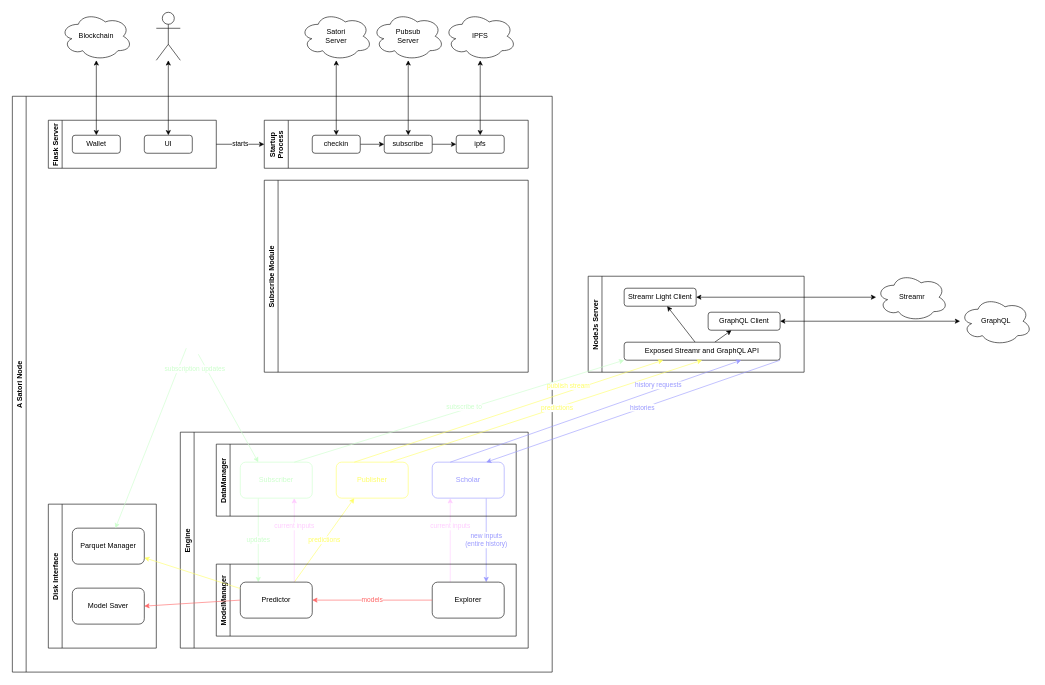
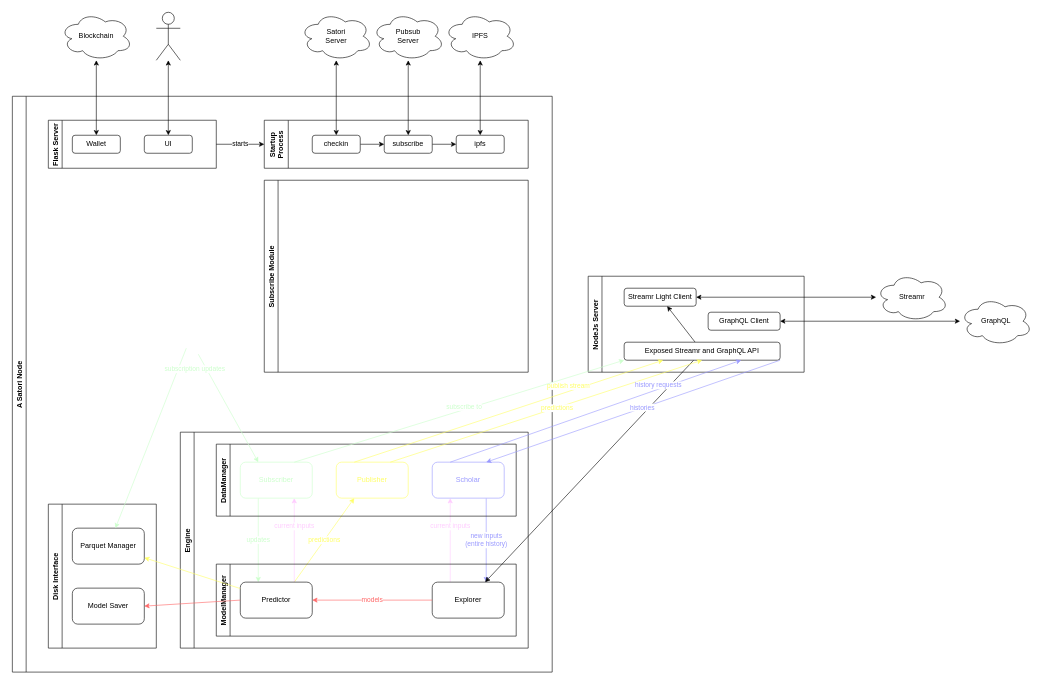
edge "Exposed Streamr and GraphQL API" -> "GraphQL Client": now "Exposed Streamr and GraphQL API" -> "Explorer"
